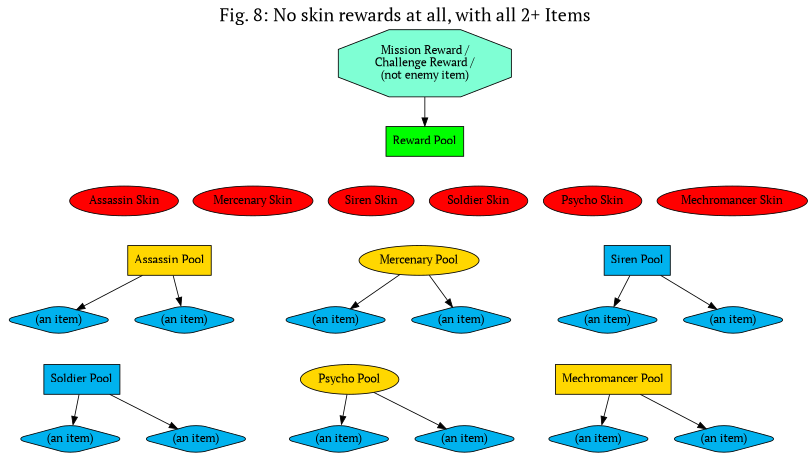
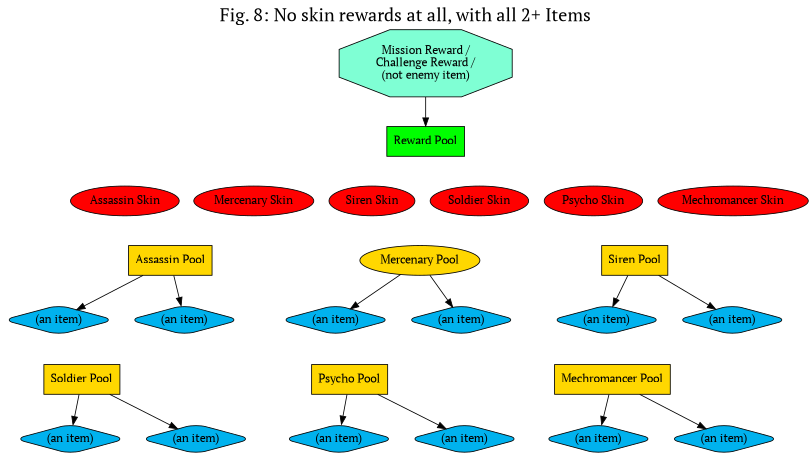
node "Siren Pool": fillcolor deepskyblue2 -> gold
node "Soldier Pool": fillcolor deepskyblue2 -> gold
node "Psycho Pool": shape ellipse -> box
